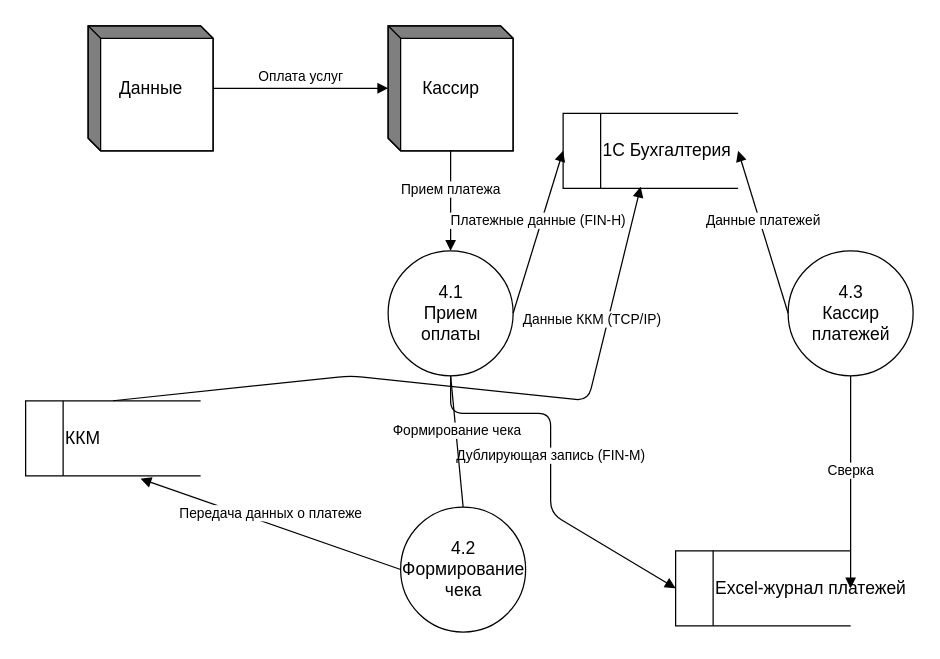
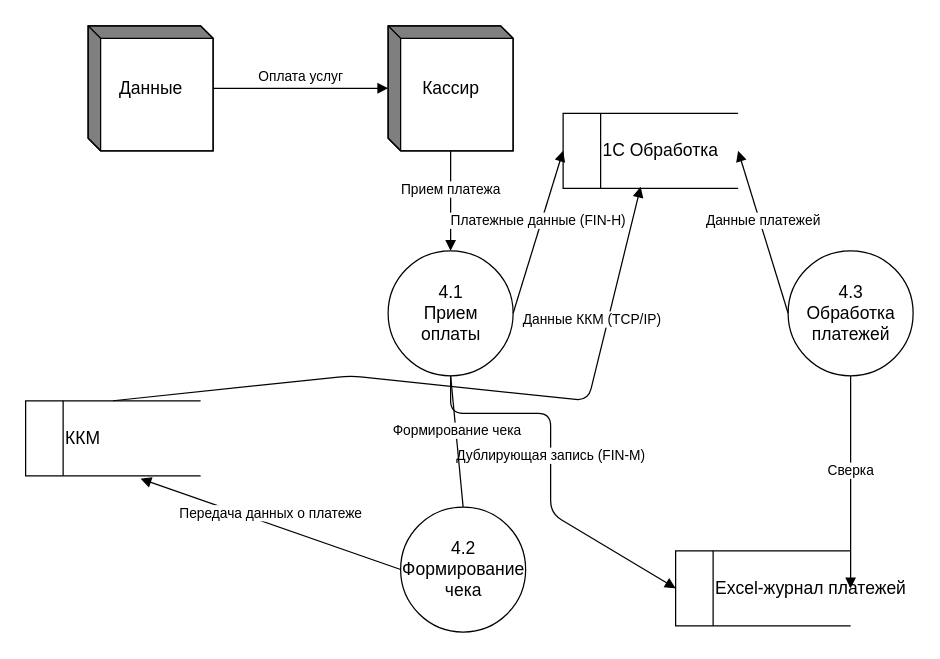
node "1С Бухгалтерия": label "1С Бухгалтерия" -> "1С Обработка"
node "4.3 Кассир платежей": label "4.3 Кассир платежей" -> "4.3 Обработка платежей"
